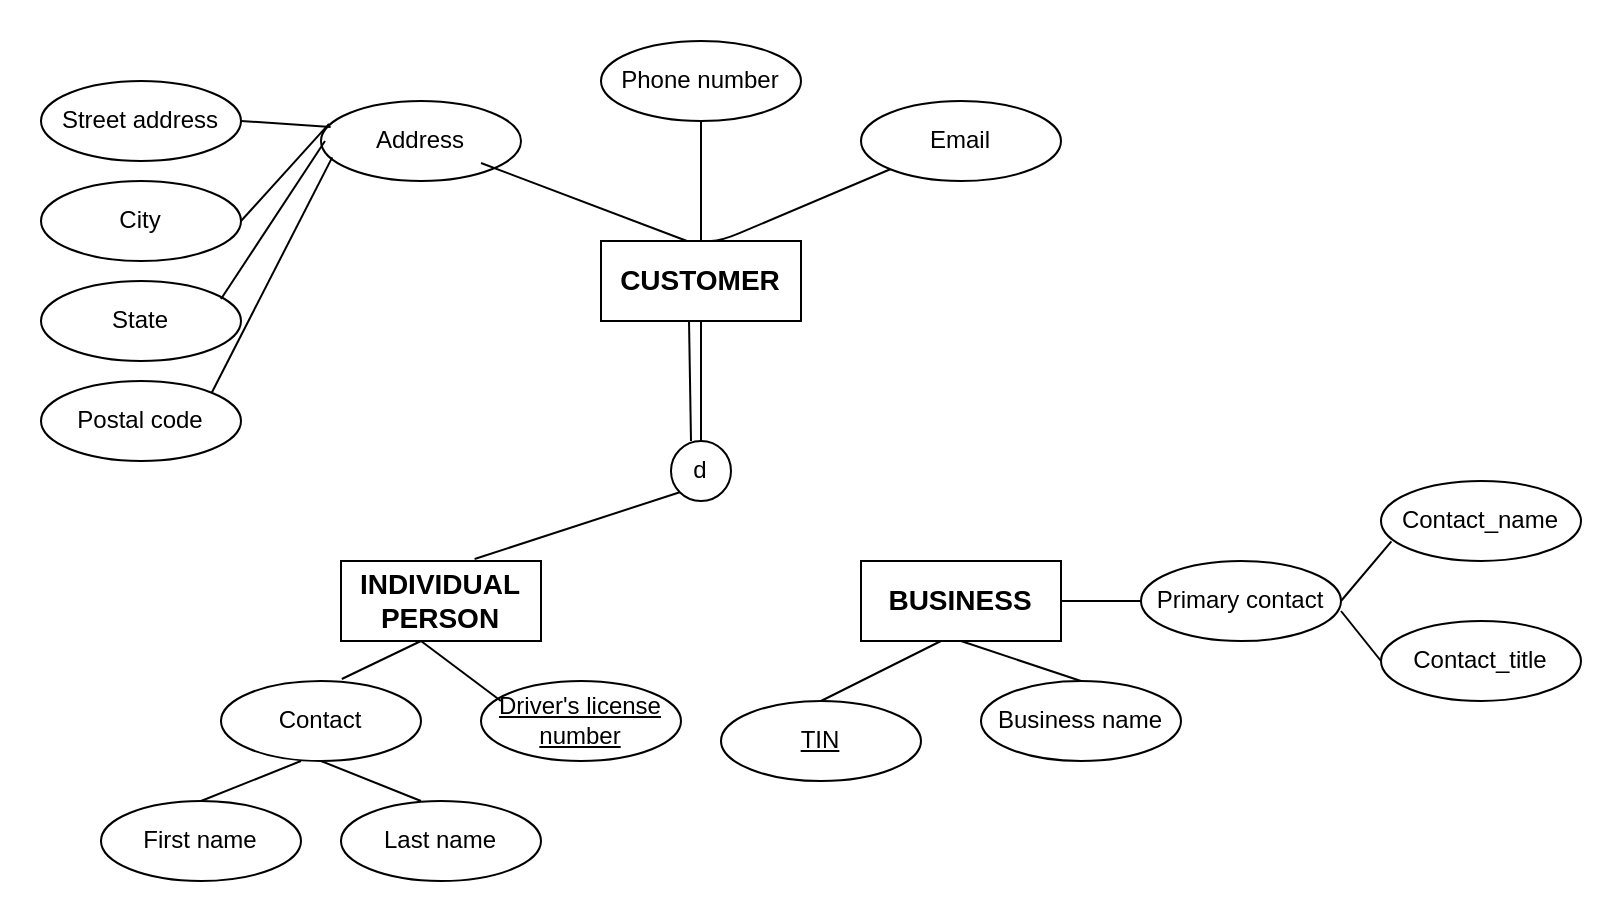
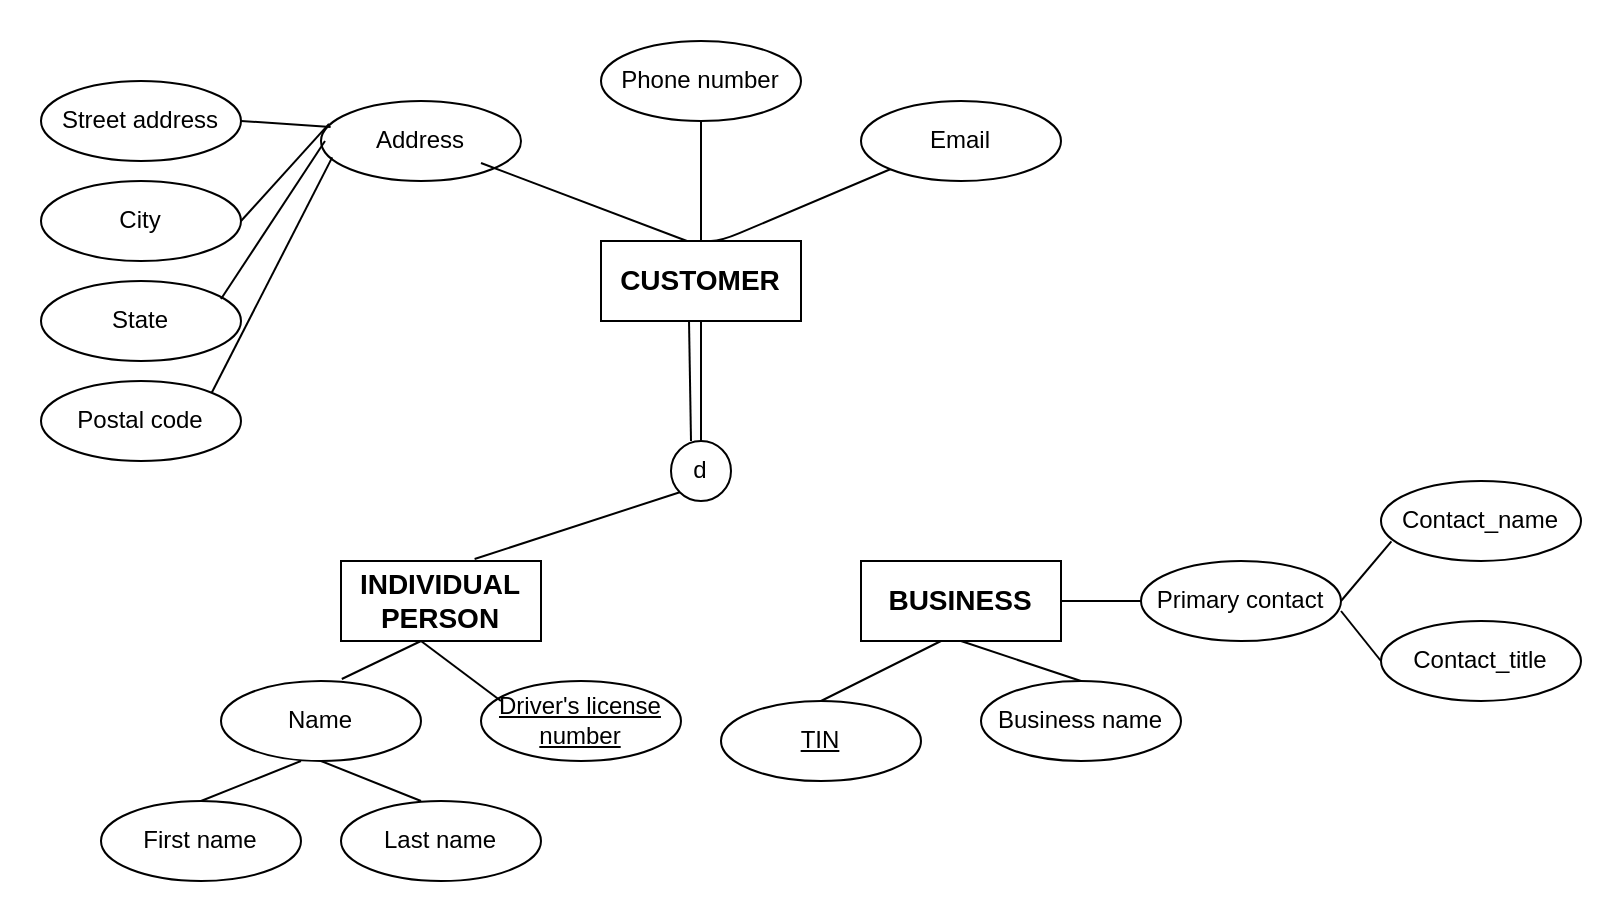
node "Contact": label "Contact" -> "Name"
